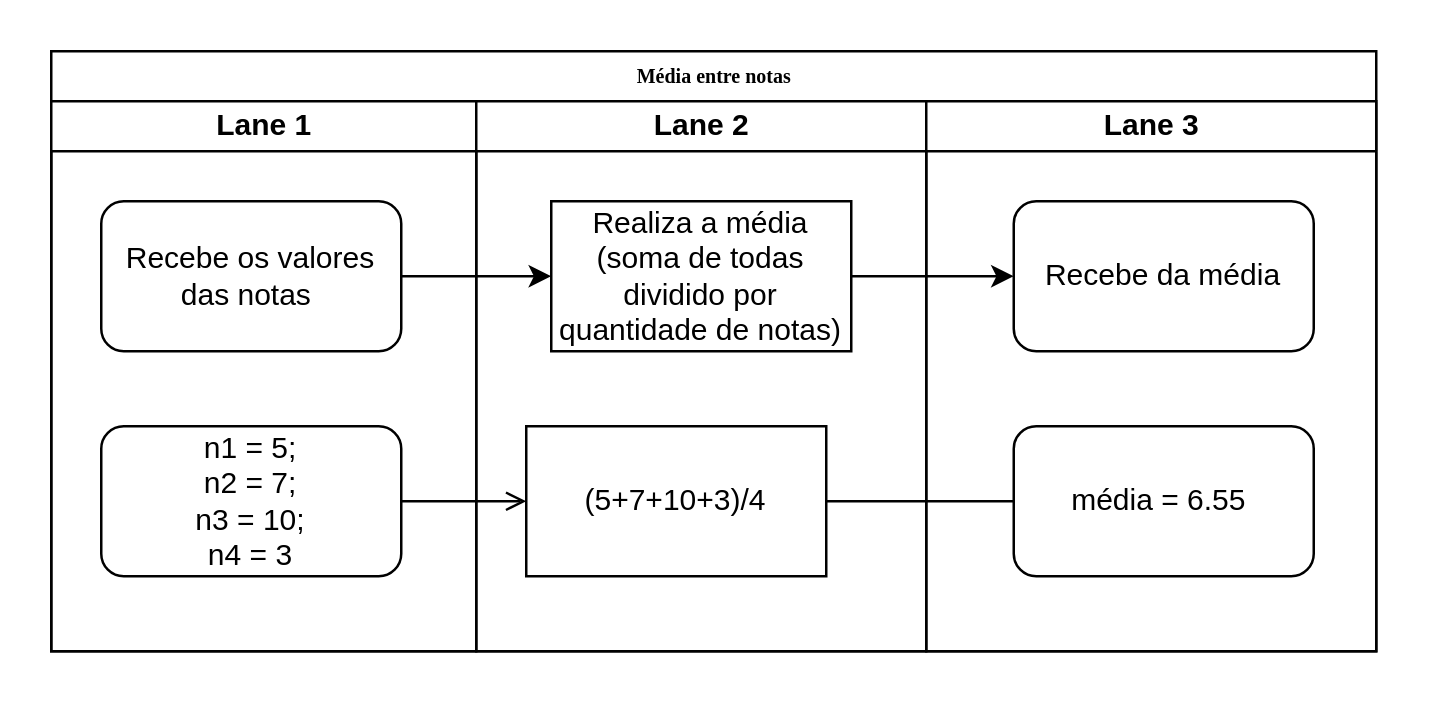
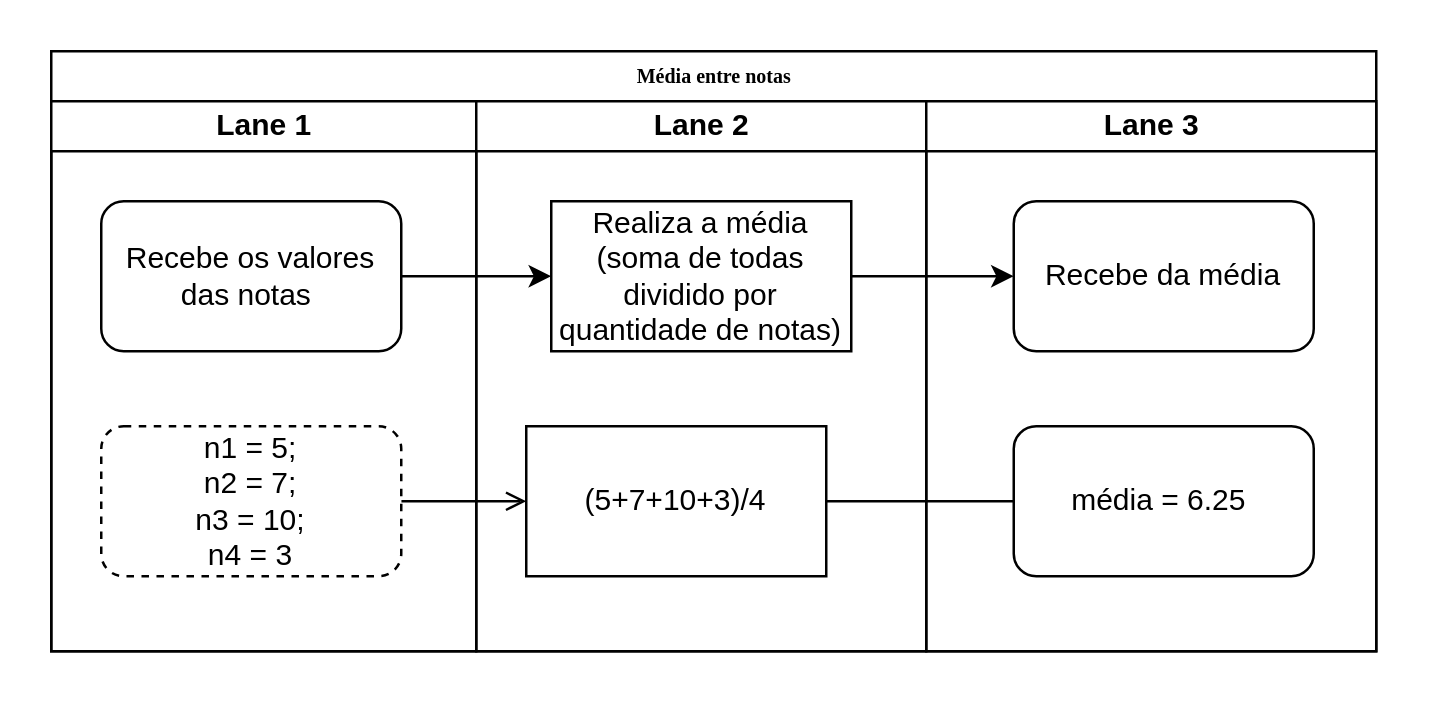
node "n1 = 5; n2 = 7; n3 = 10; n4 = 3": style solid -> dashed
node "média = 6.55": label "média = 6.55" -> "média = 6.25"
